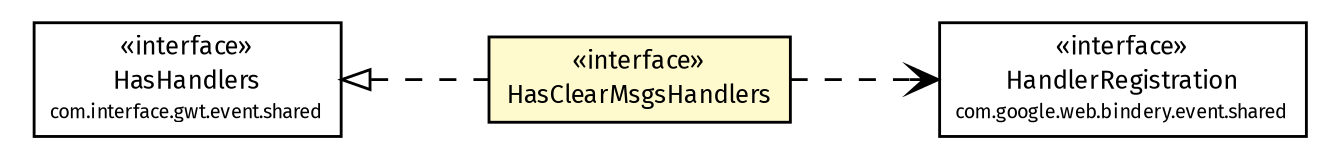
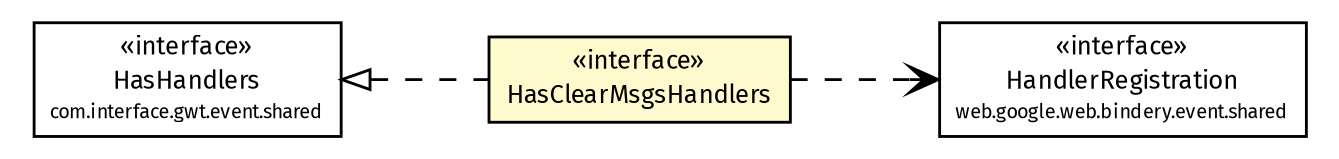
node "HandlerRegistration": text "com.google.web.bindery.event.shared" -> "web.google.web.bindery.event.shared"
